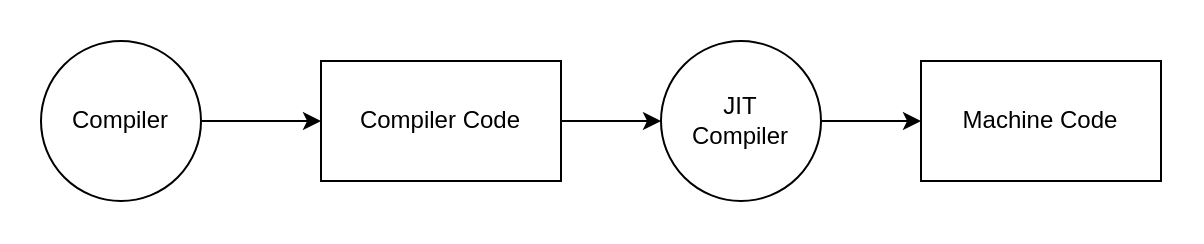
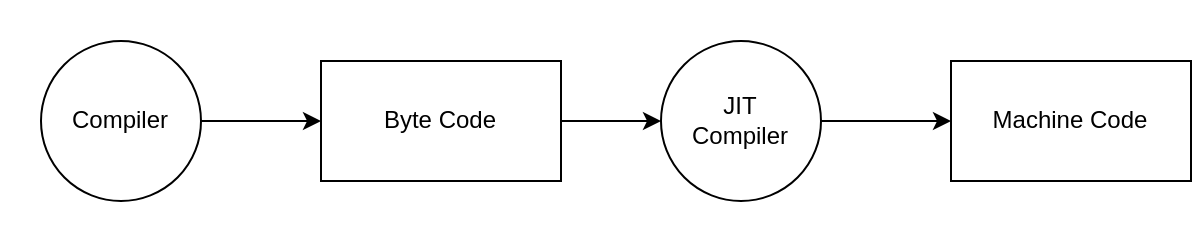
node "Compiler Code": label "Compiler Code" -> "Byte Code"
node "Machine Code": moved (1041, 121) -> (1071, 121)
